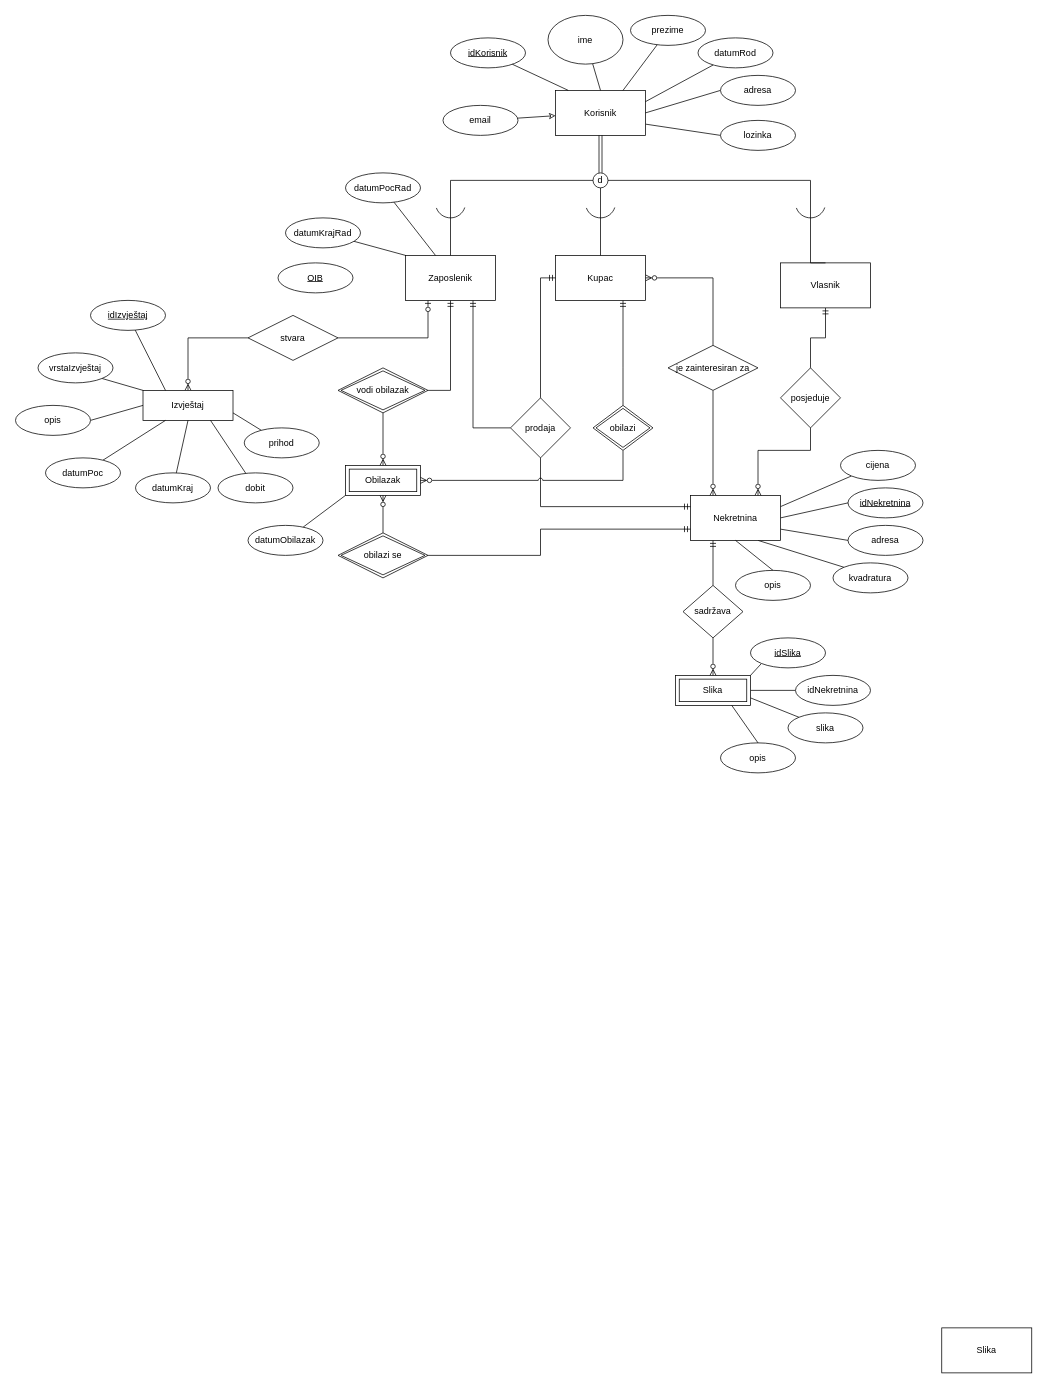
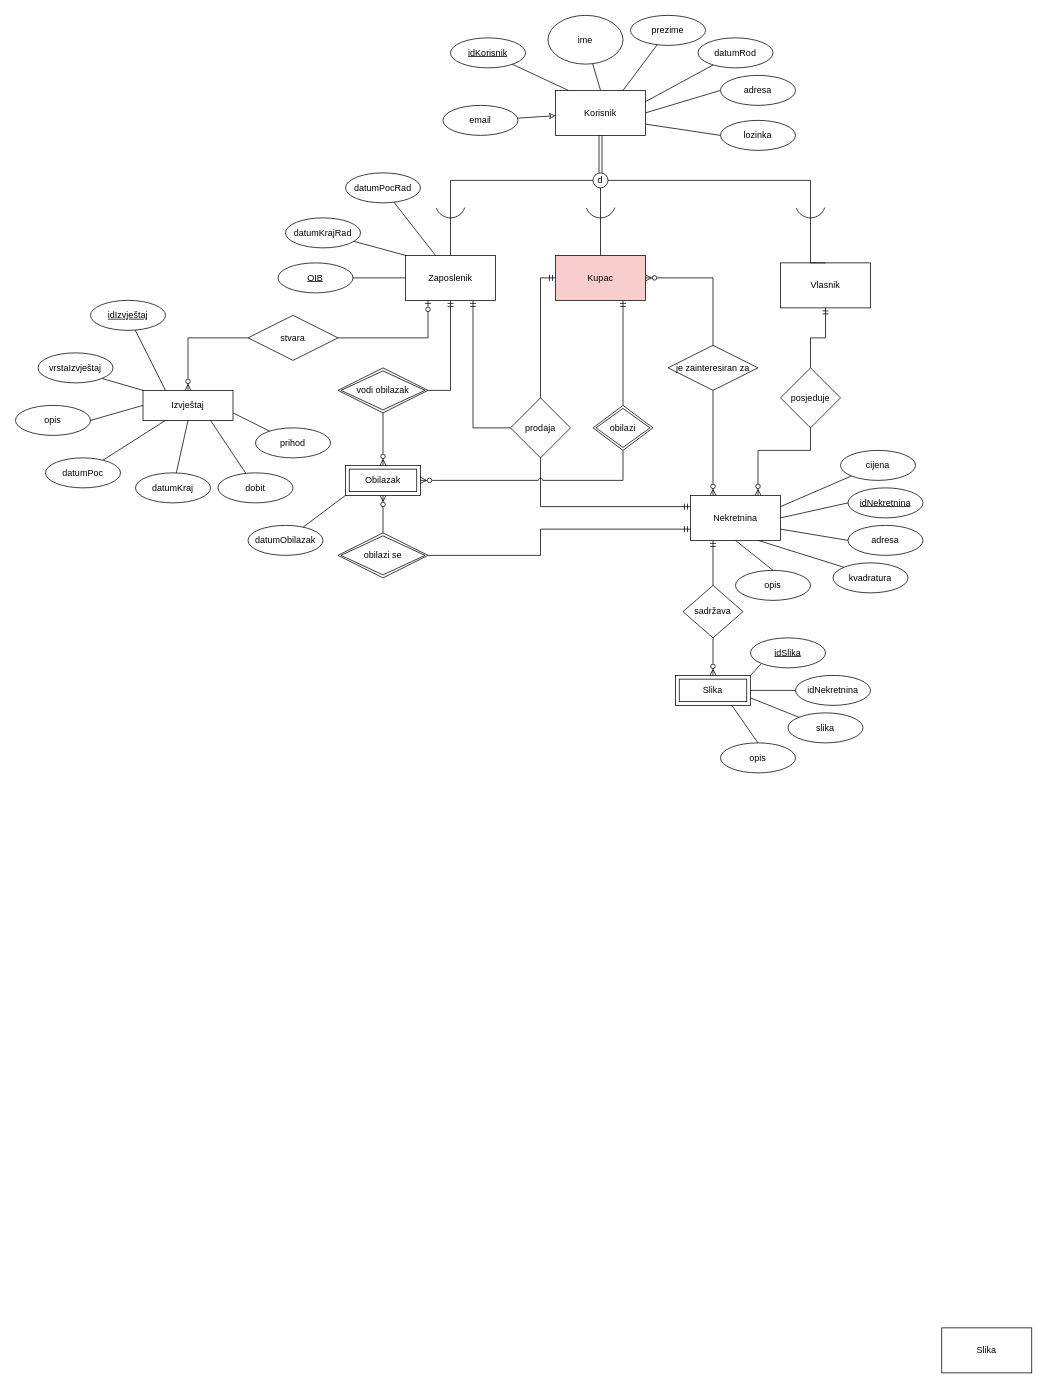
edge "OIB" -- "Zaposlenik": added
node "Kupac": fillcolor #ffffff -> #f8cecc
node "prihod": moved (282, 443) -> (293, 443)
